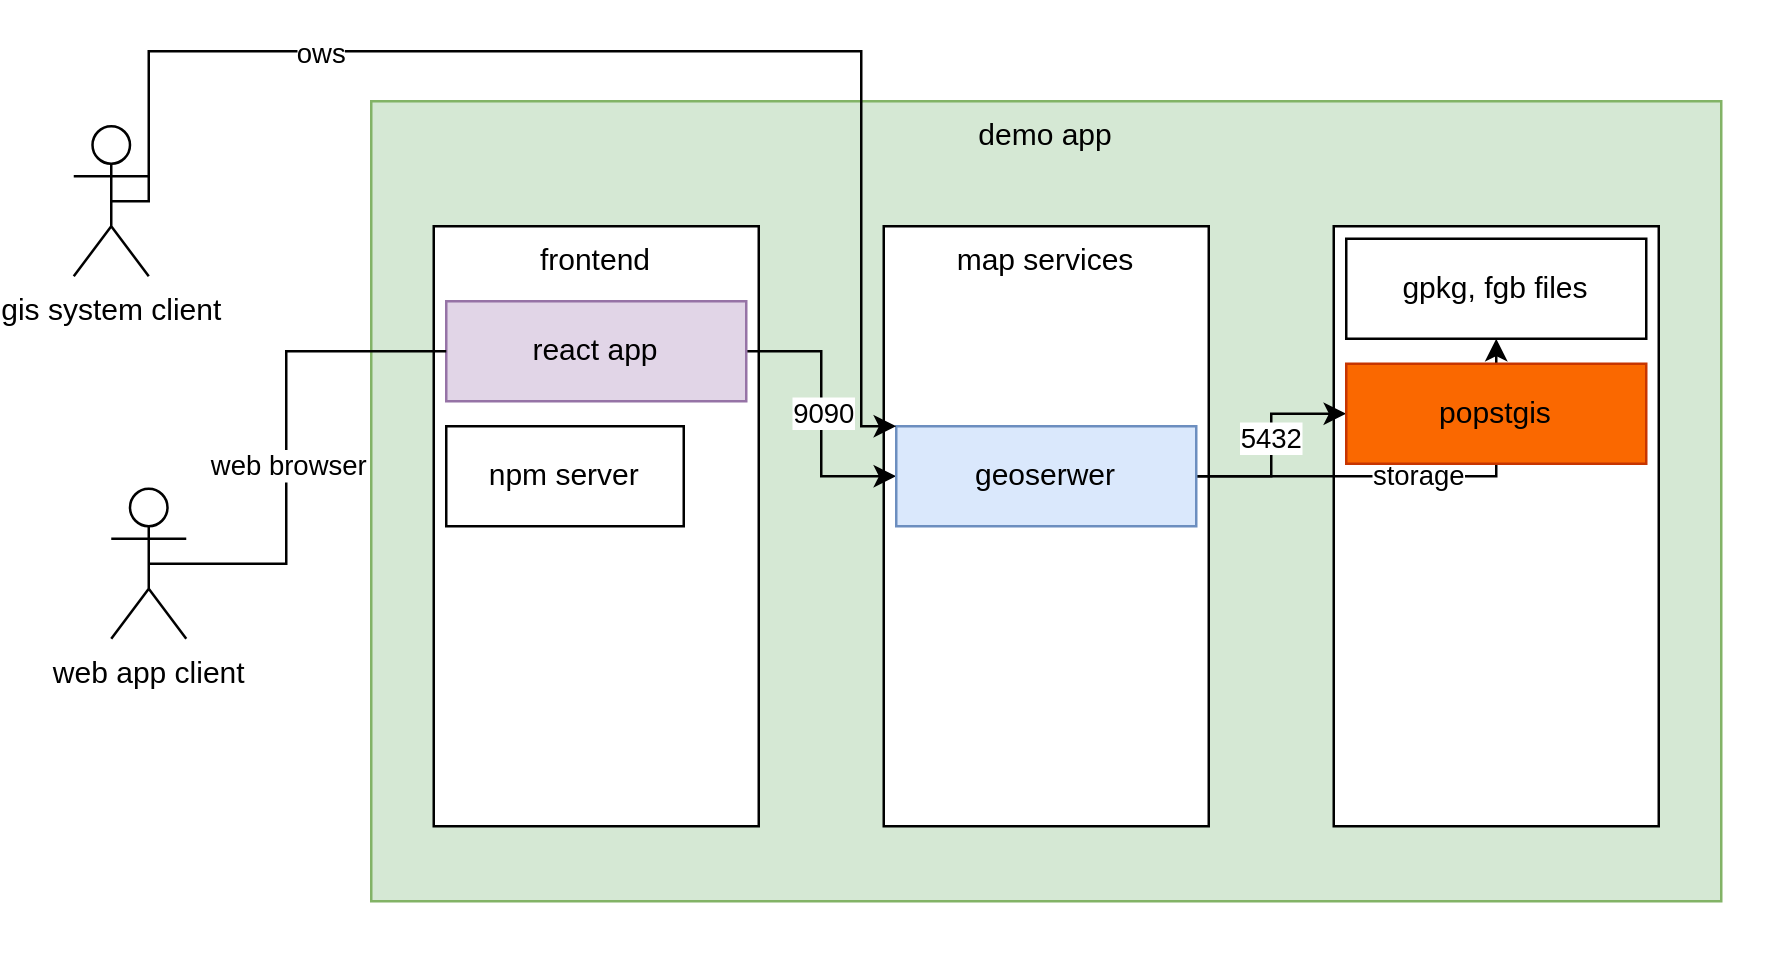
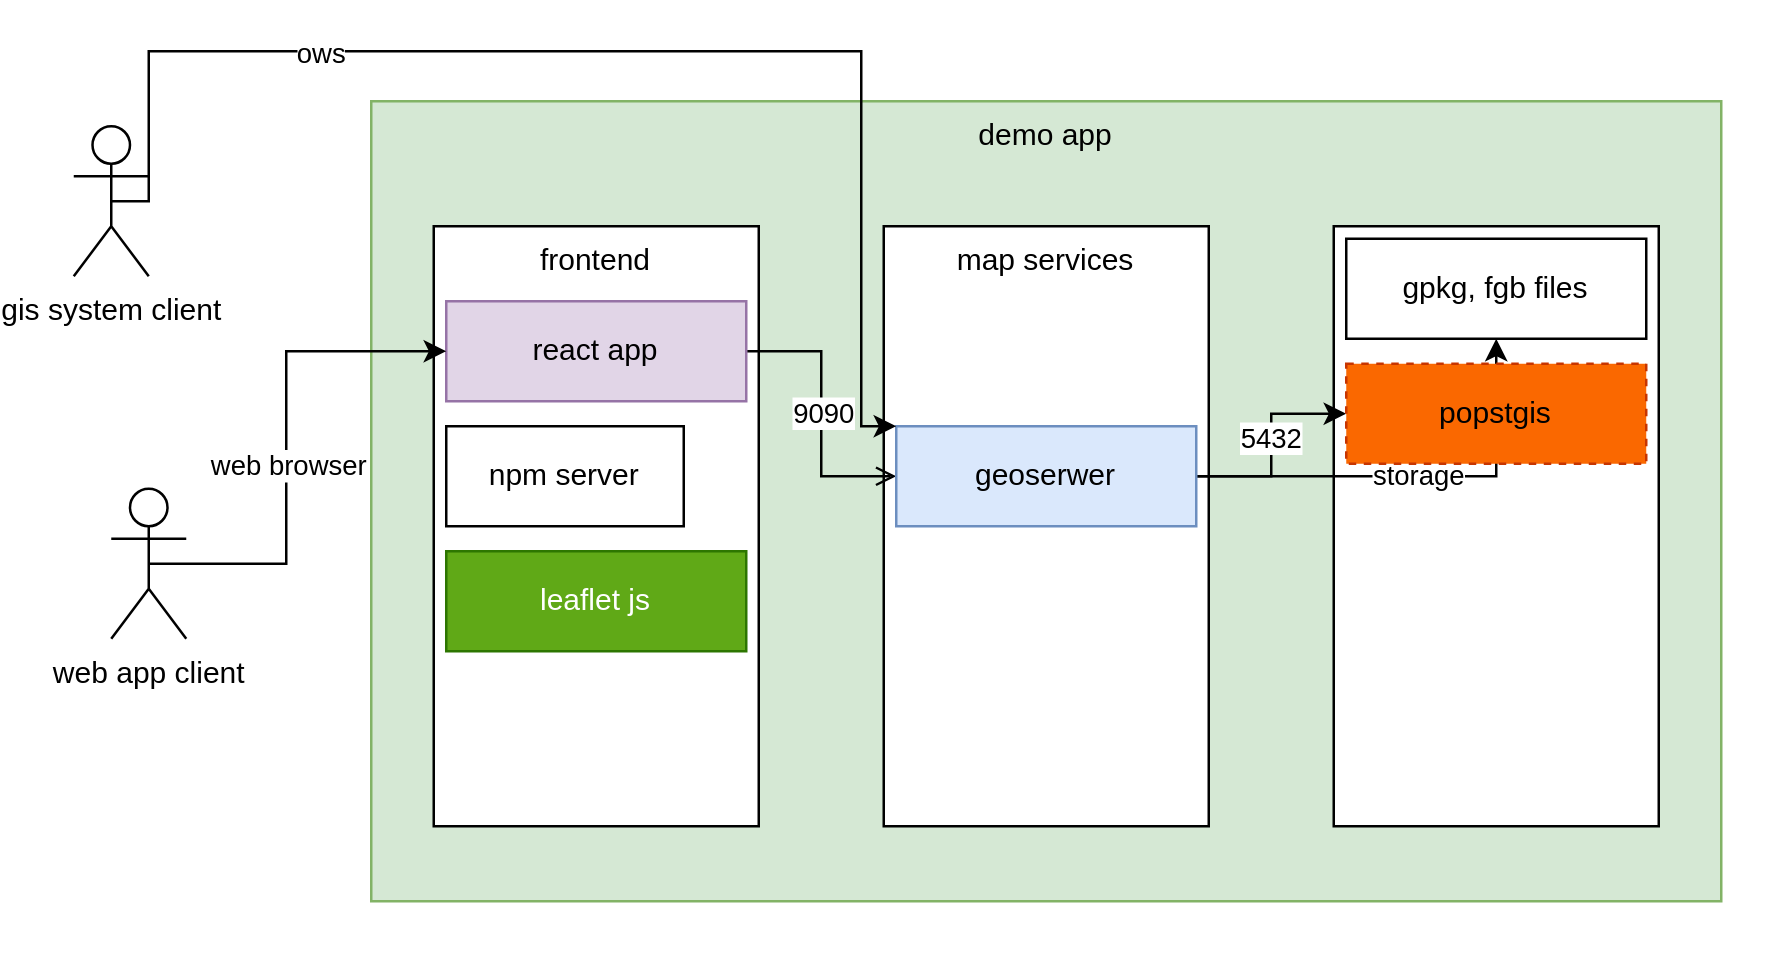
edge "react app" -- "web app client": arrowhead none -> classic
node "popstgis": style solid -> dashed
edge "react app" -> "geoserwer": arrowhead classic -> open
node "leaflet js": added
